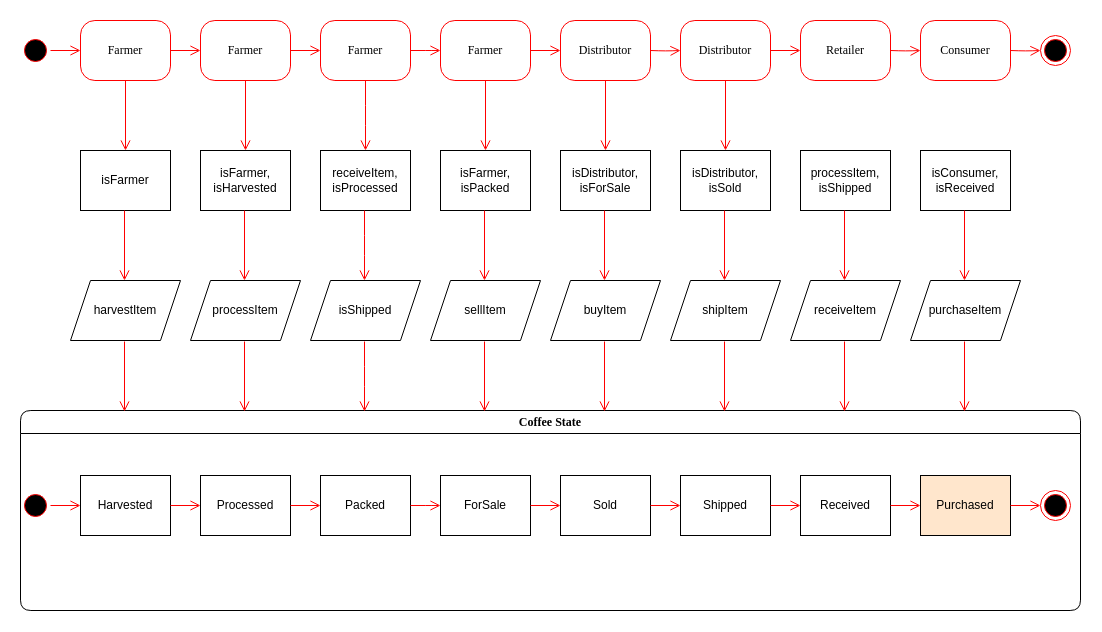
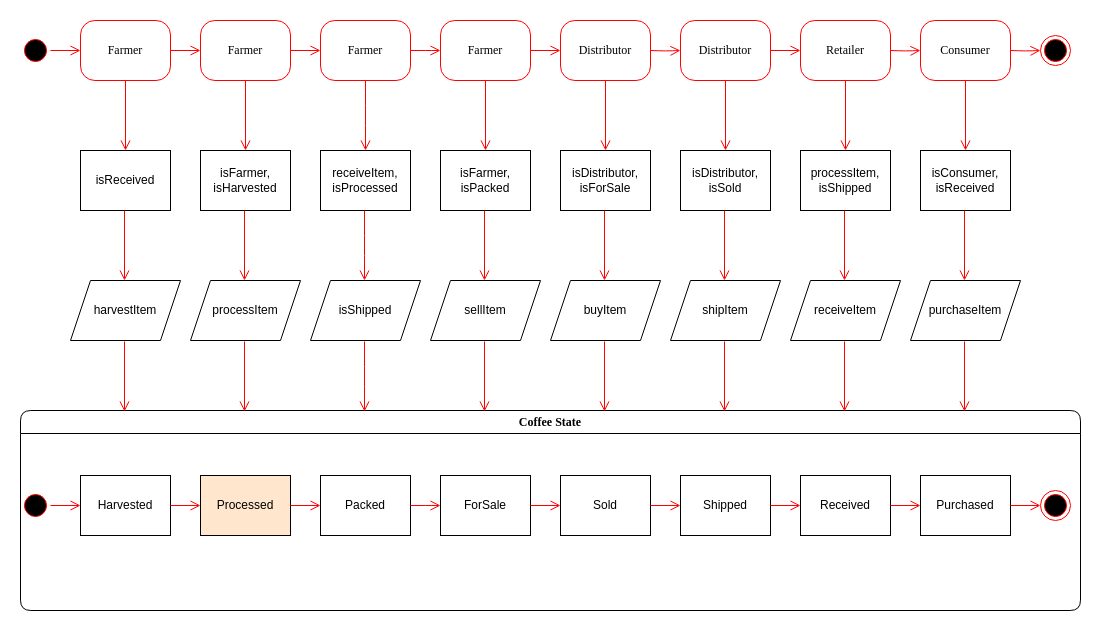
edge "Retailer" -> "processItem, isShipped": added
edge "Consumer" -> "isConsumer, isReceived": added
node "isFarmer": label "isFarmer" -> "isReceived"
node "Processed": fillcolor #ffffff -> #ffe6cc
node "Purchased": fillcolor #ffe6cc -> #ffffff
